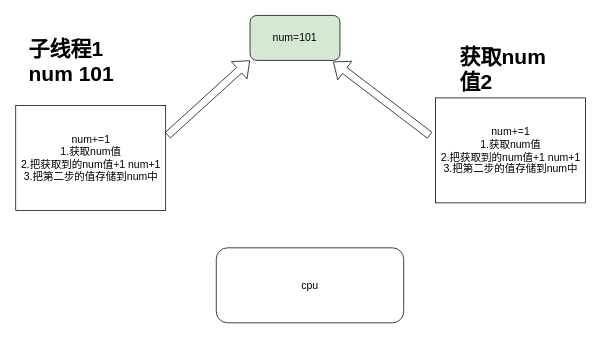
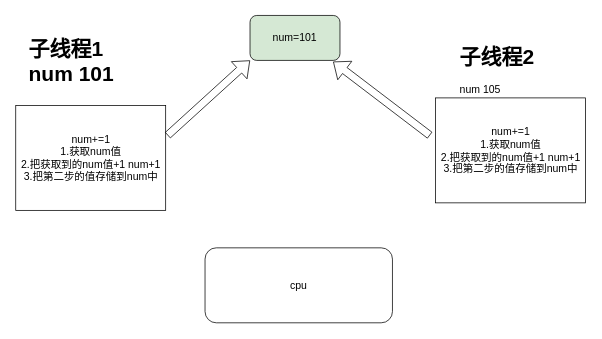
node "获取num值2 num 105": label "获取num值2 num 105" -> "子线程2 num 105"
node "cpu": moved (310, 285) -> (299, 285)
